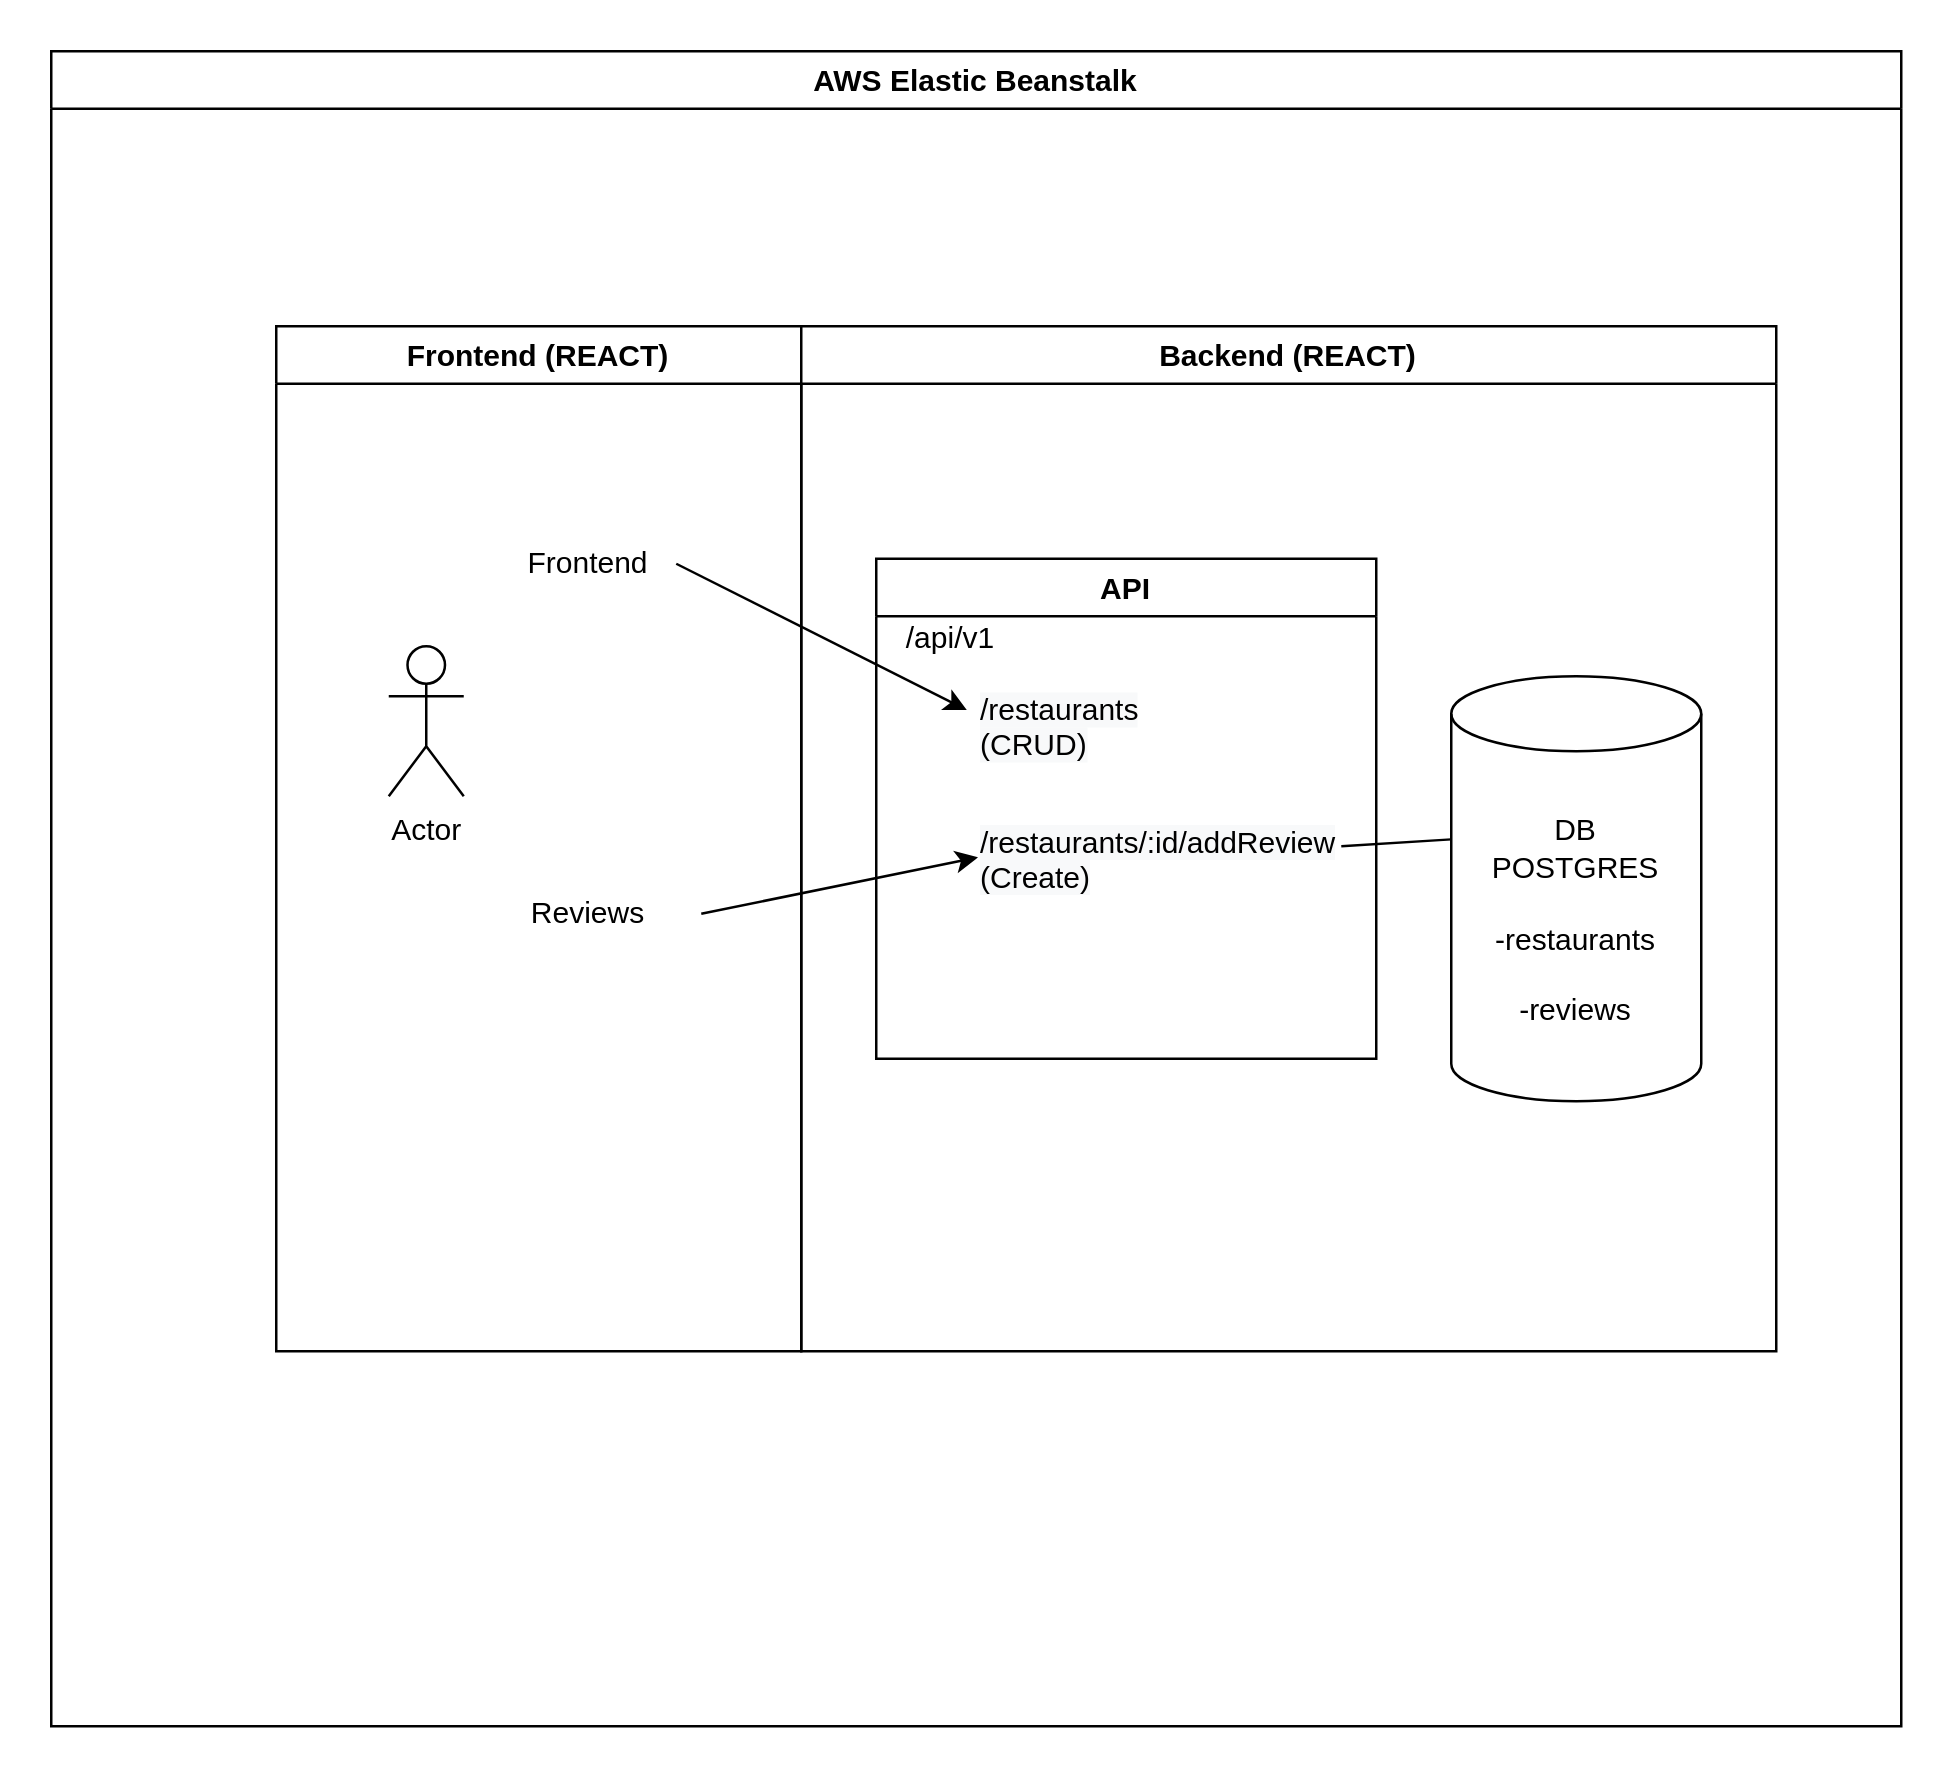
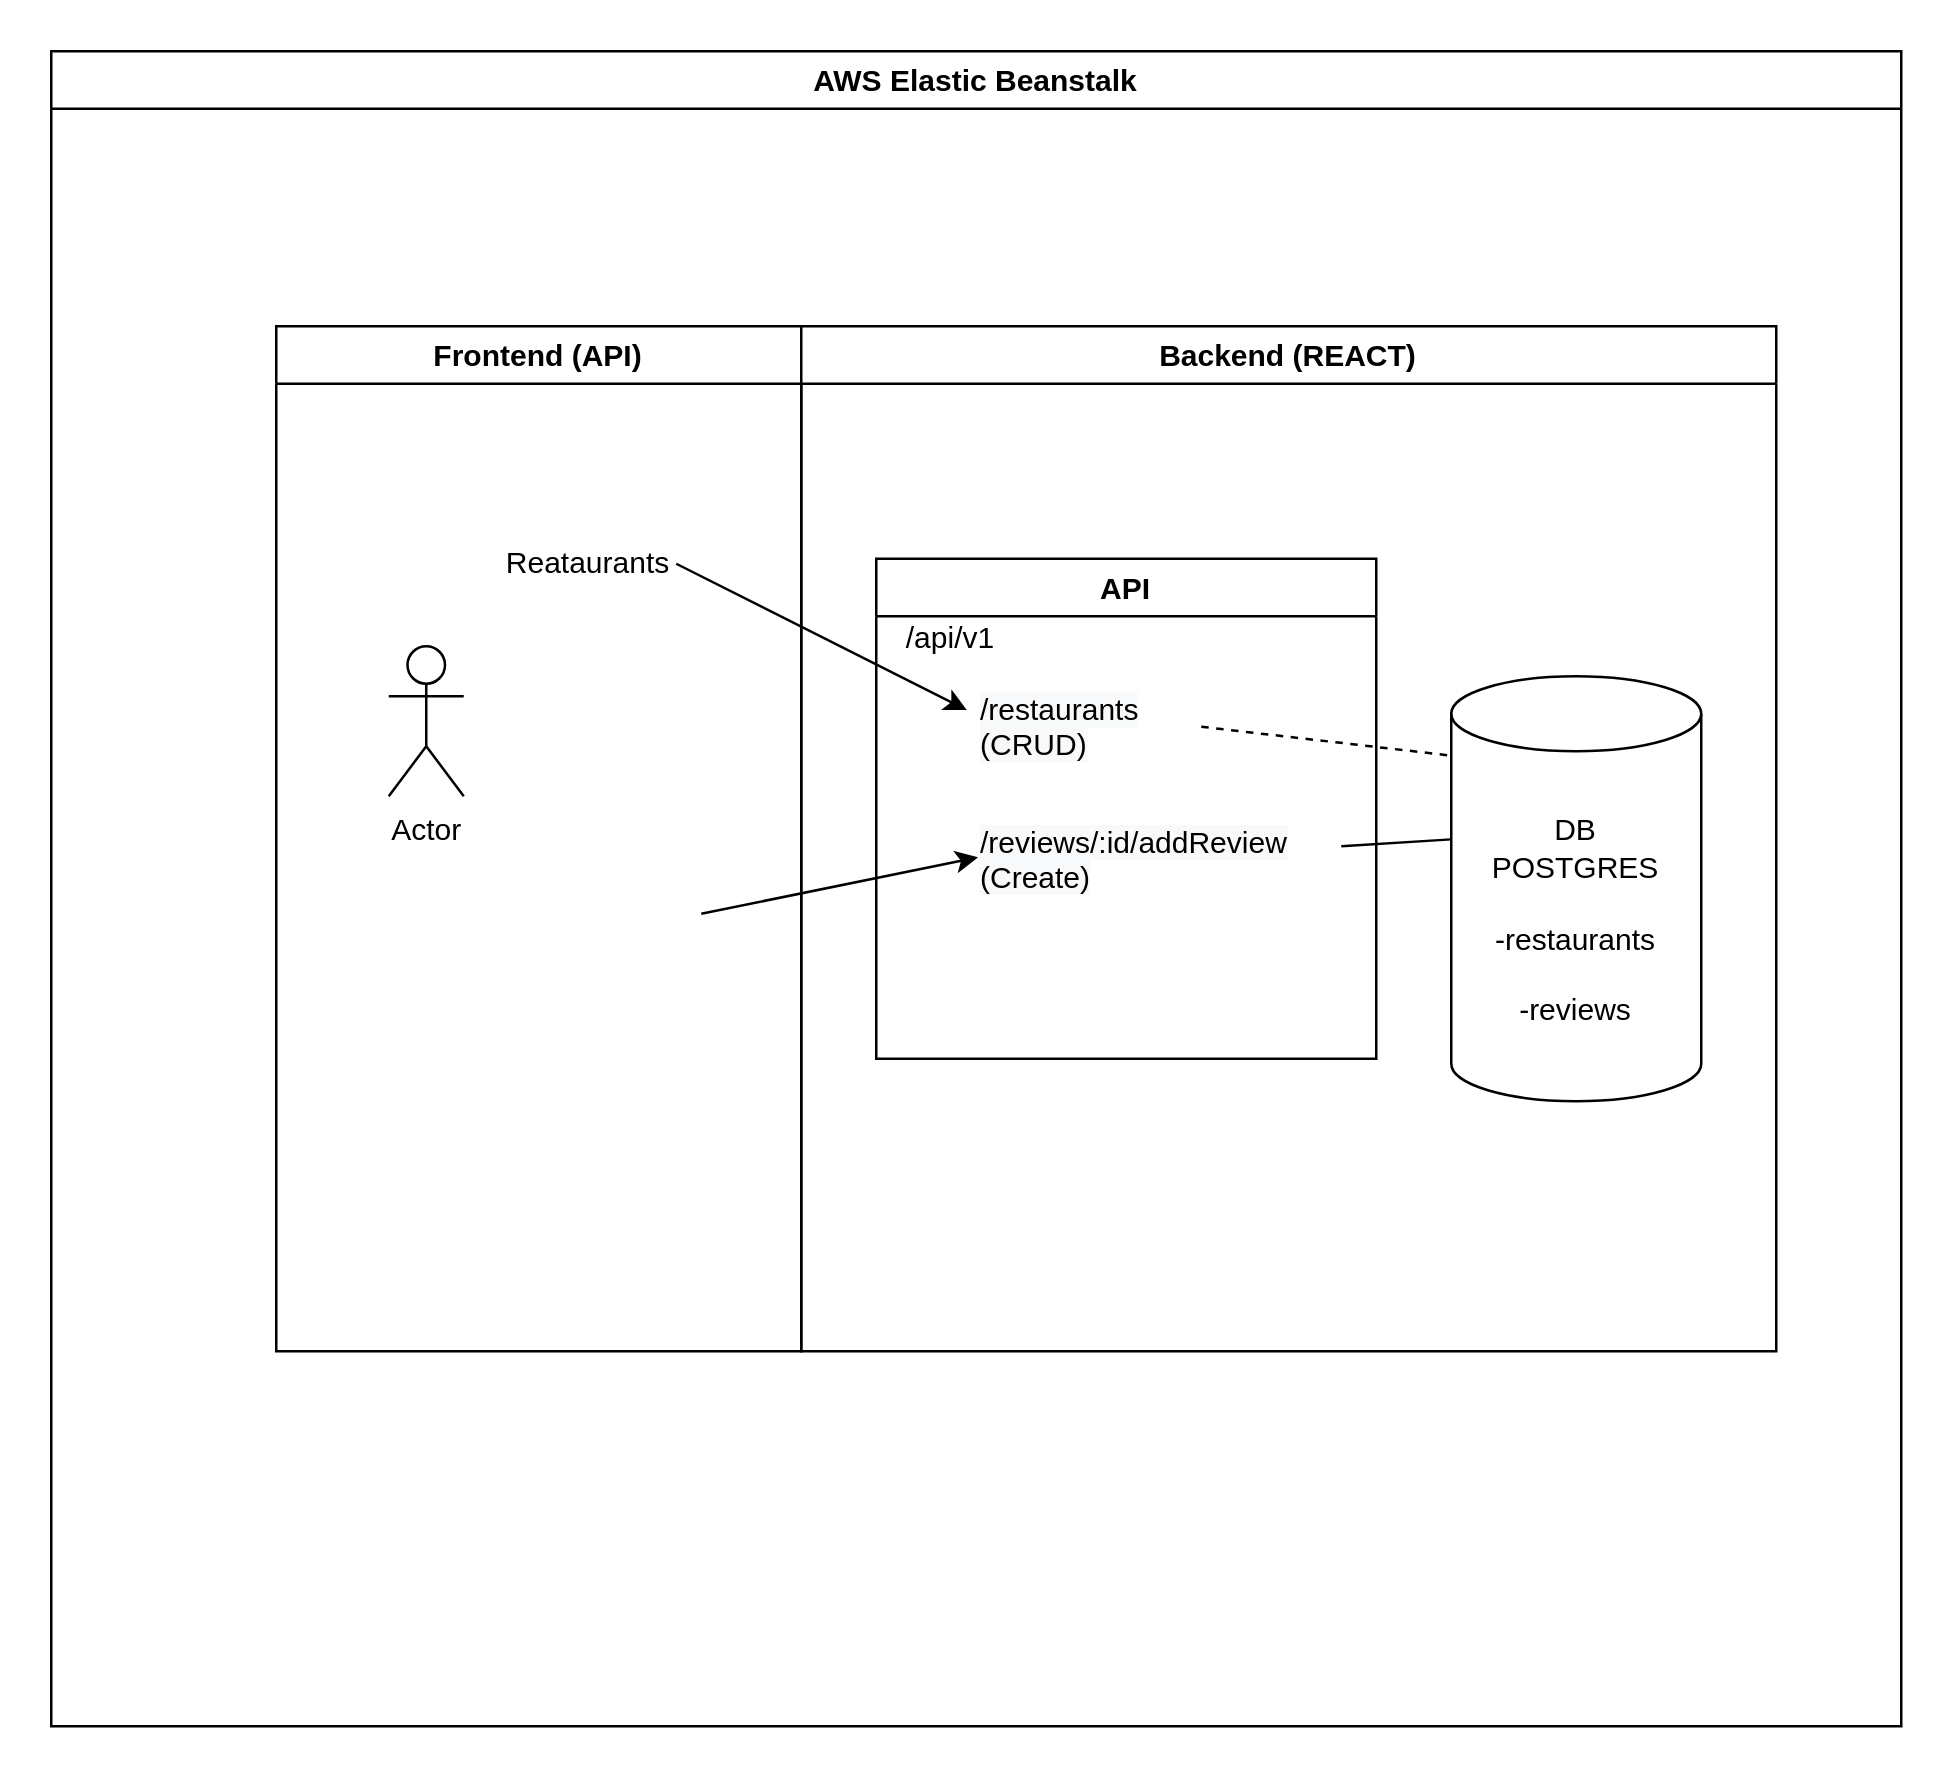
node "Frontend (REACT)": label "Frontend (REACT)" -> "Frontend (API)"
node "Frontend": label "Frontend" -> "Reataurants"
edge "/restaurants (CRUD)" -- "DB POSTGRES -restaurants -reviews": added
node "/restaurants/:id/addReview (Create)": label "/restaurants/:id/addReview (Create)" -> "/reviews/:id/addReview (Create)"
node "Reviews": removed
